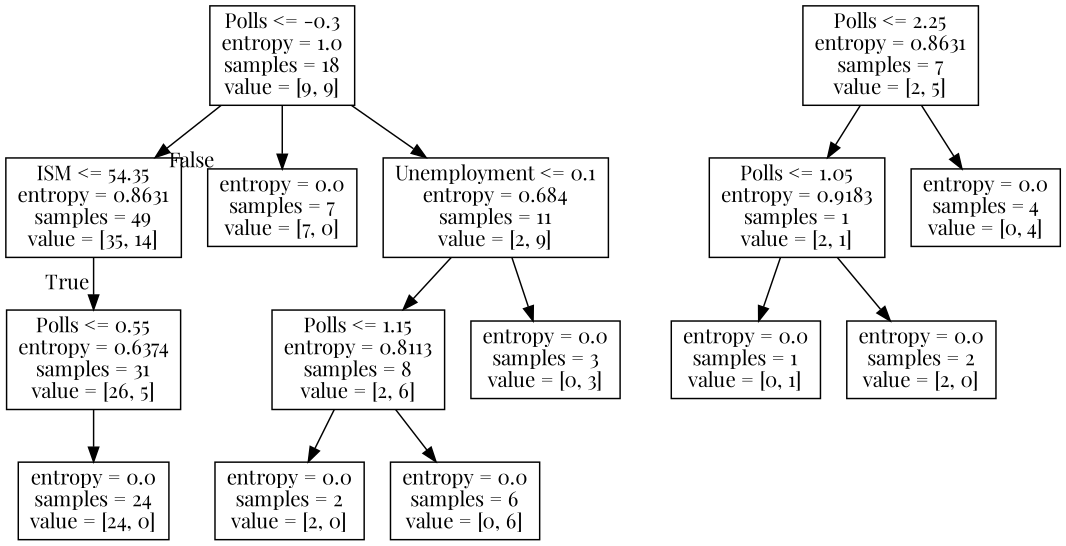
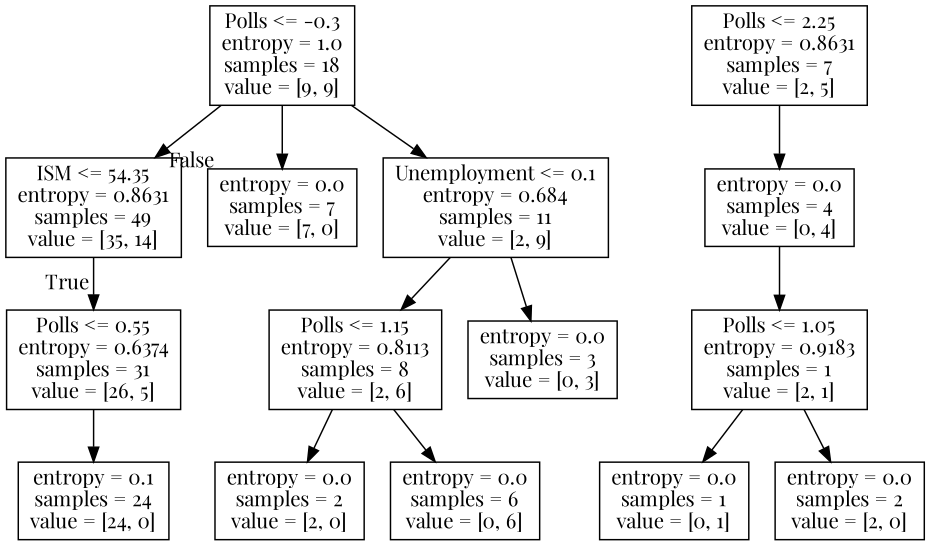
edge "Polls <= 2.25 entropy = 0.8631 samples = 7 value = [2, 5]" -> "Polls <= 1.05 entropy = 0.9183 samples = 1 value = [2, 1]": now "entropy = 0.0 samples = 4 value = [0, 4]" -> "Polls <= 1.05 entropy = 0.9183 samples = 1 value = [2, 1]"
node "entropy = 0.0 samples = 24 value = [24, 0]": label "entropy = 0.0 samples = 24 value = [24, 0]" -> "entropy = 0.1 samples = 24 value = [24, 0]"
